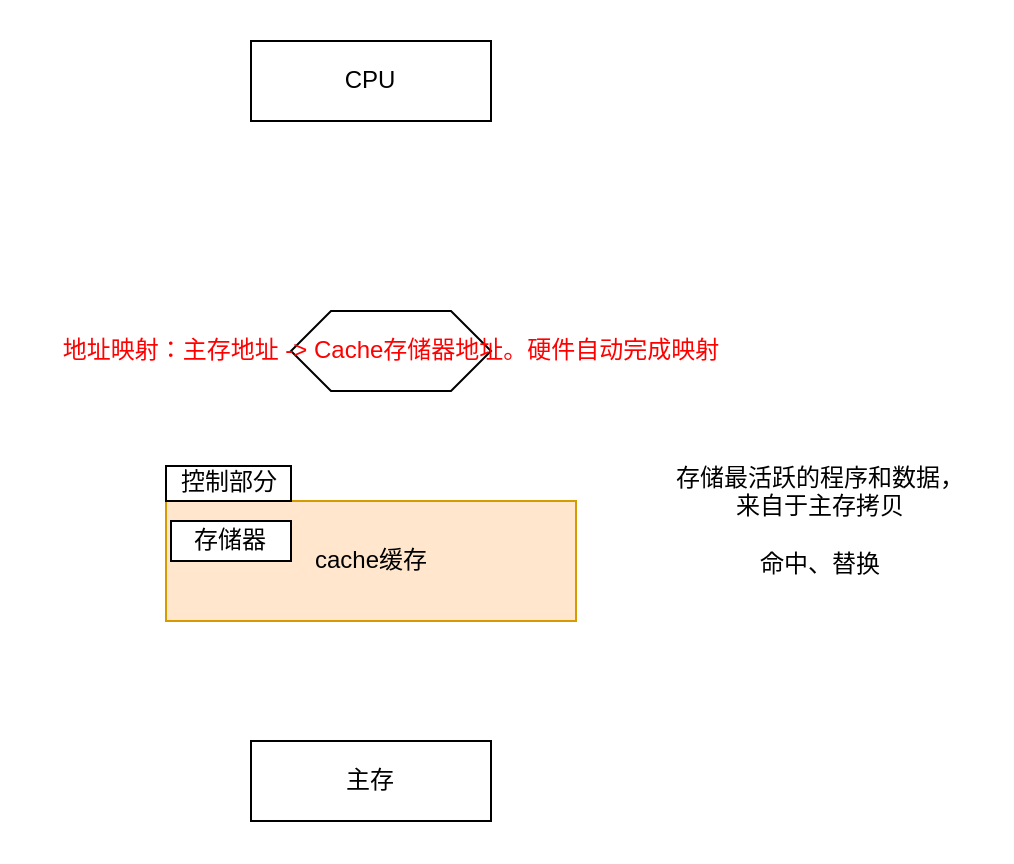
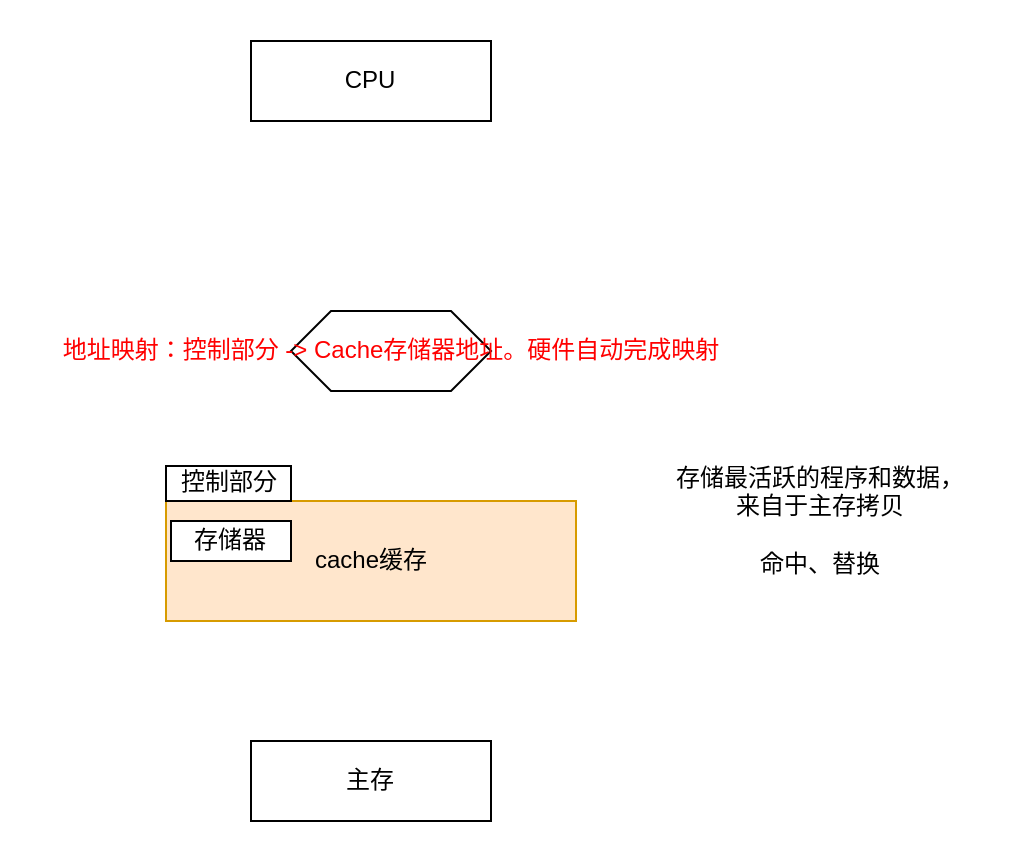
node "地址映射：主存地址 -> Cache存储器地址。硬件自动完成映射": label "地址映射：主存地址 -> Cache存储器地址。硬件自动完成映射" -> "地址映射：控制部分 -> Cache存储器地址。硬件自动完成映射"
